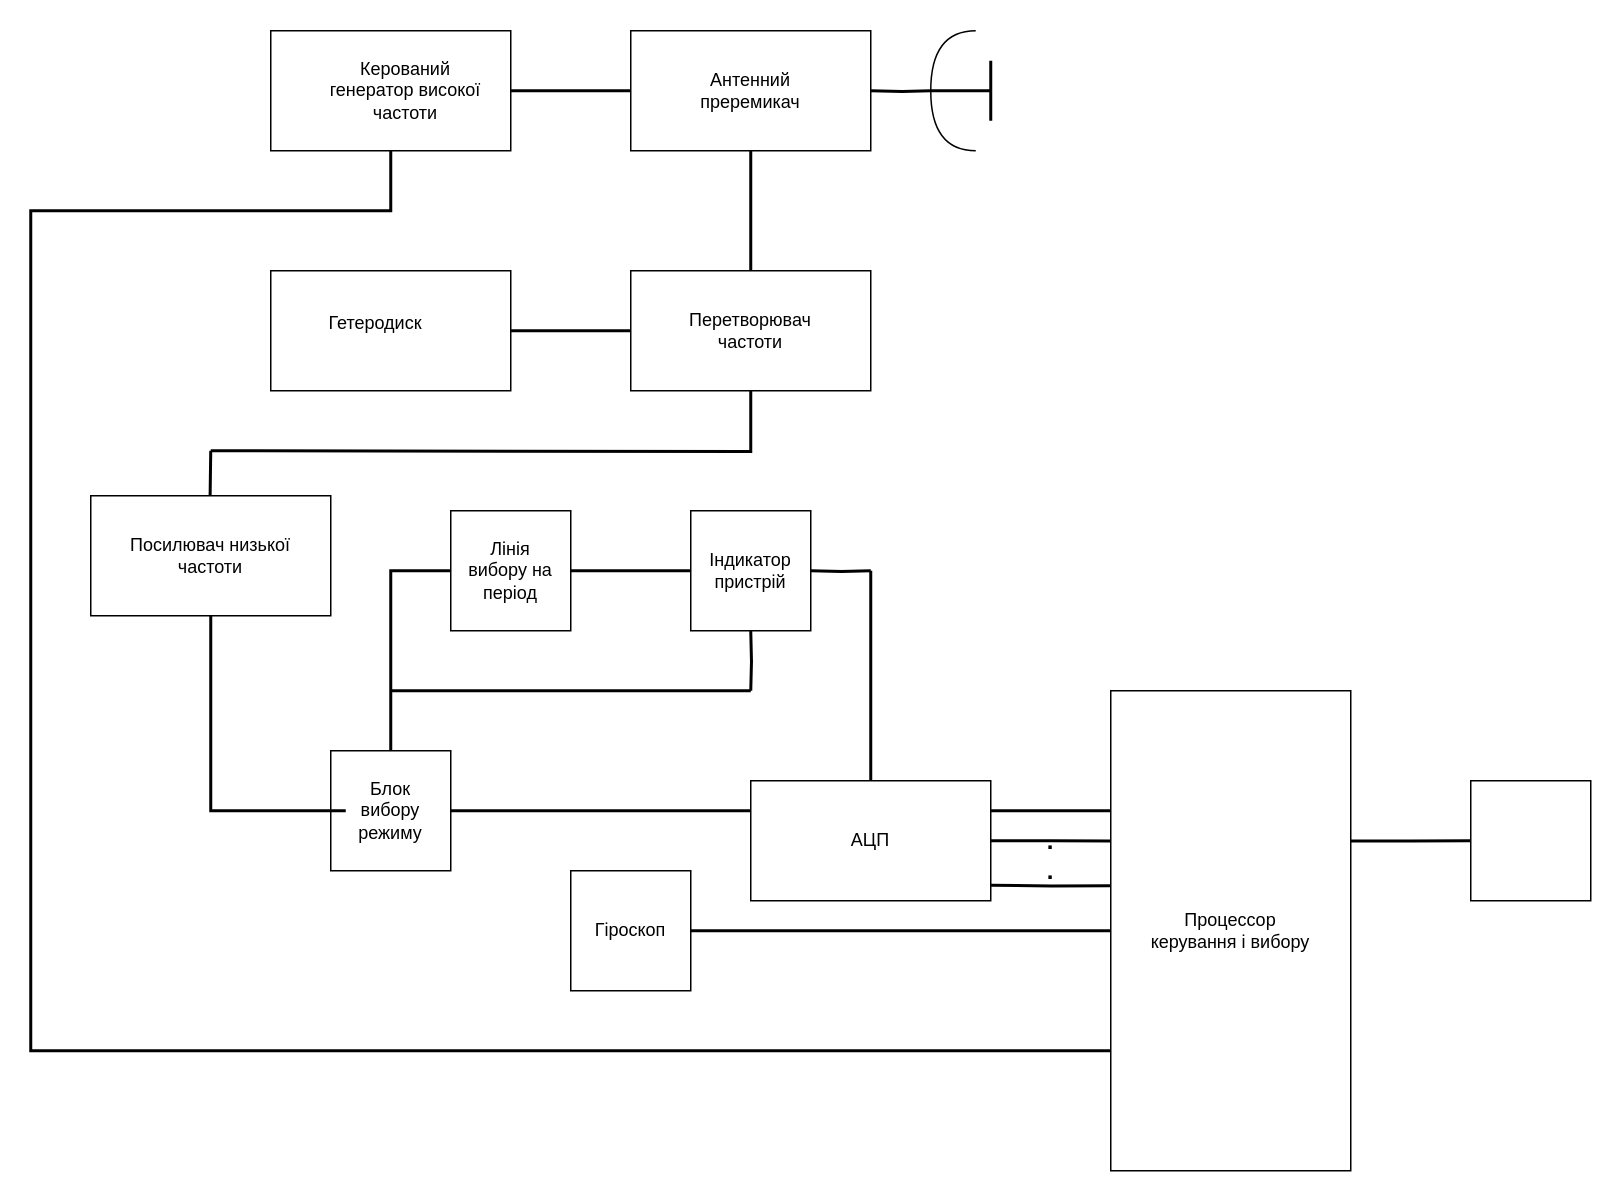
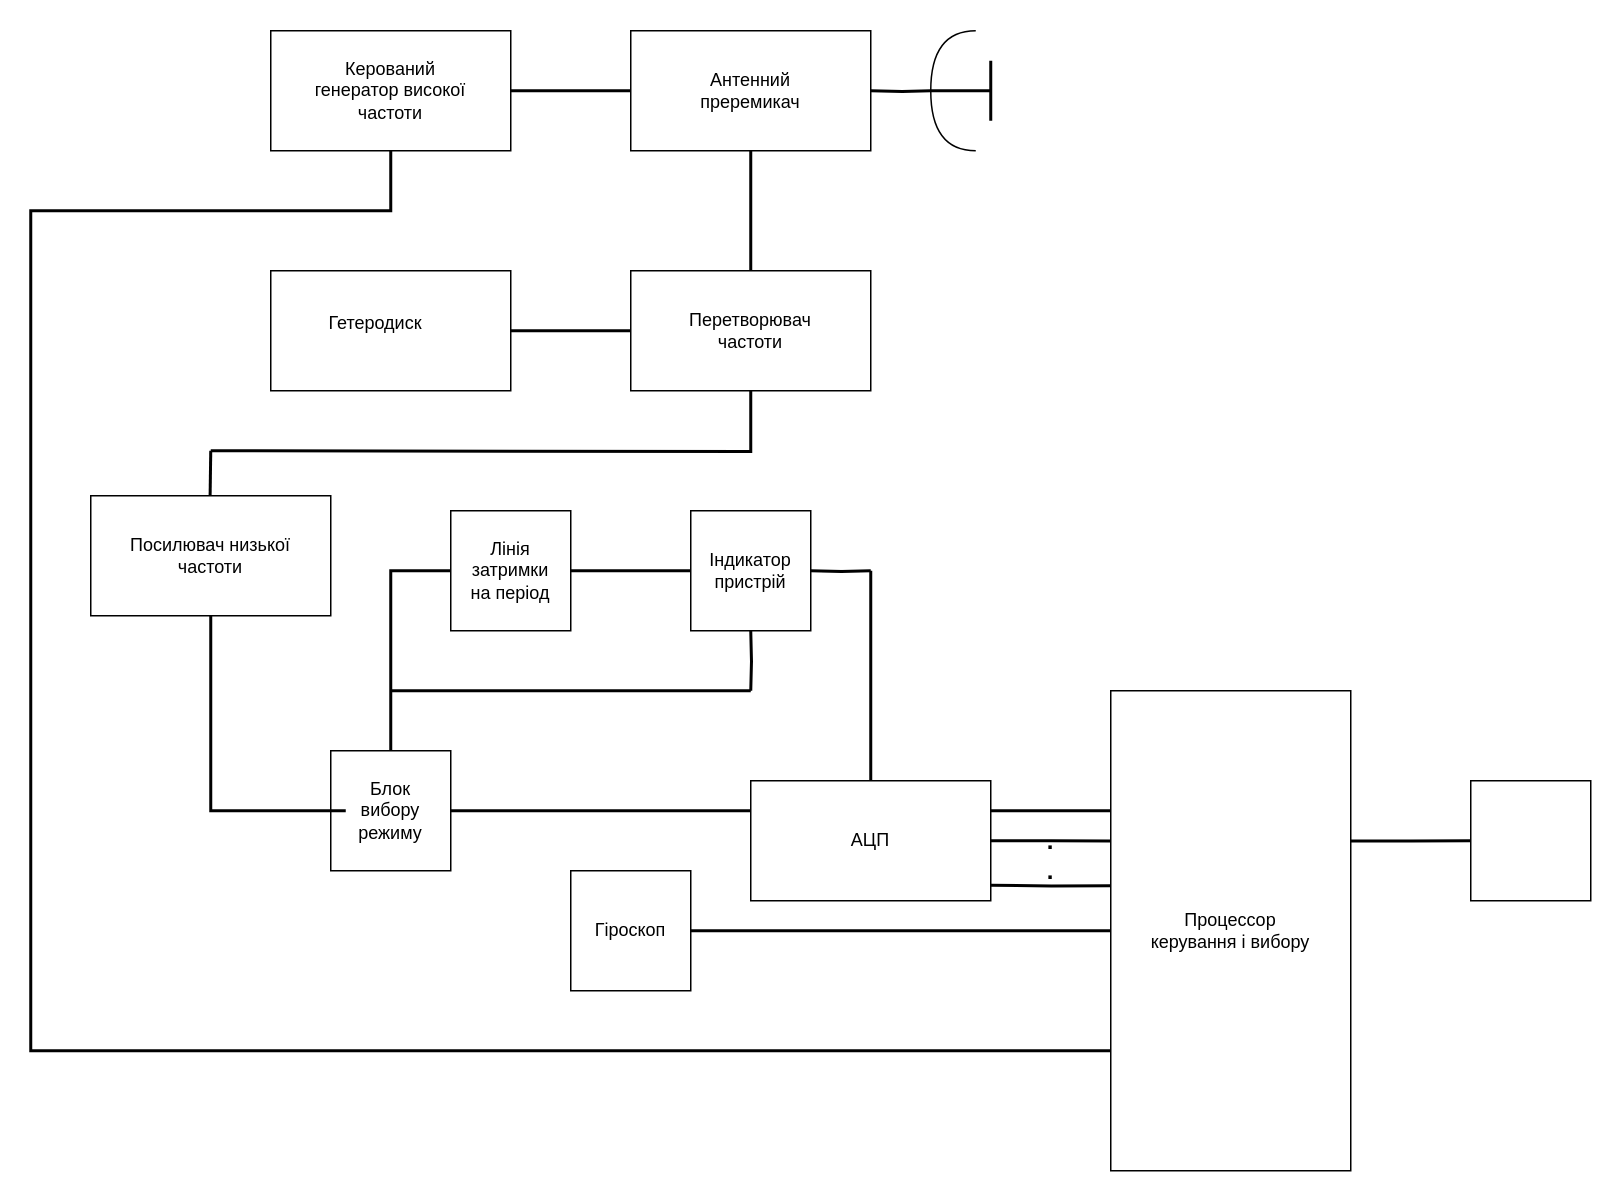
node "Керований генератор високої частоти": moved (406, 91) -> (391, 91)
node "Лінія вибору на період": label "Лінія вибору на період" -> "Лінія затримки на період"
